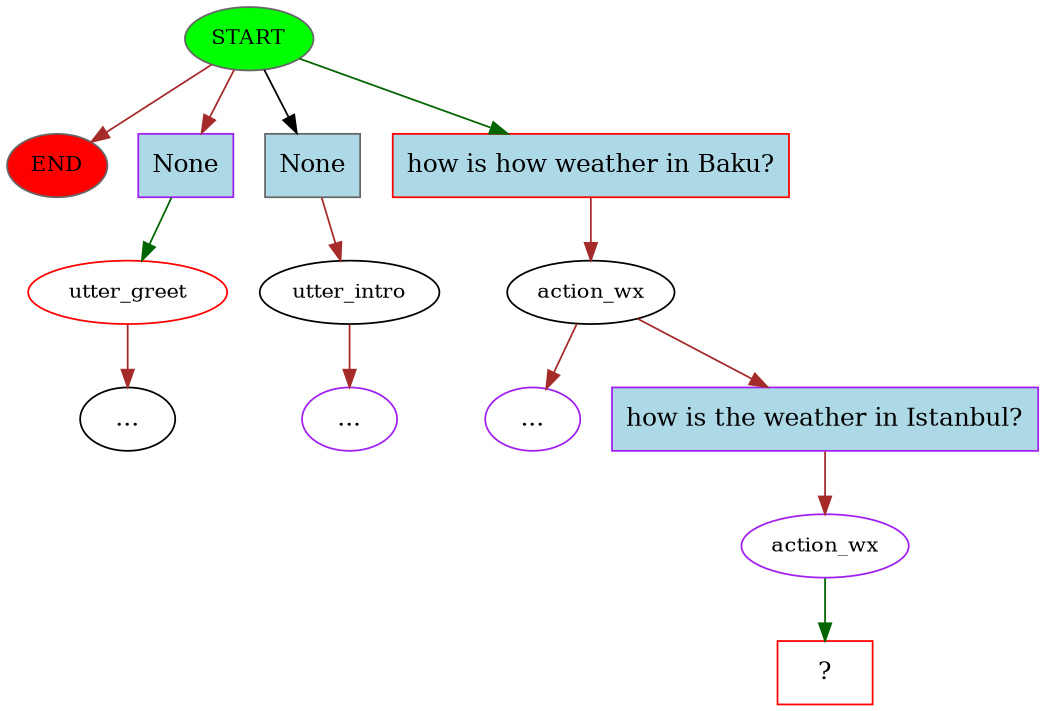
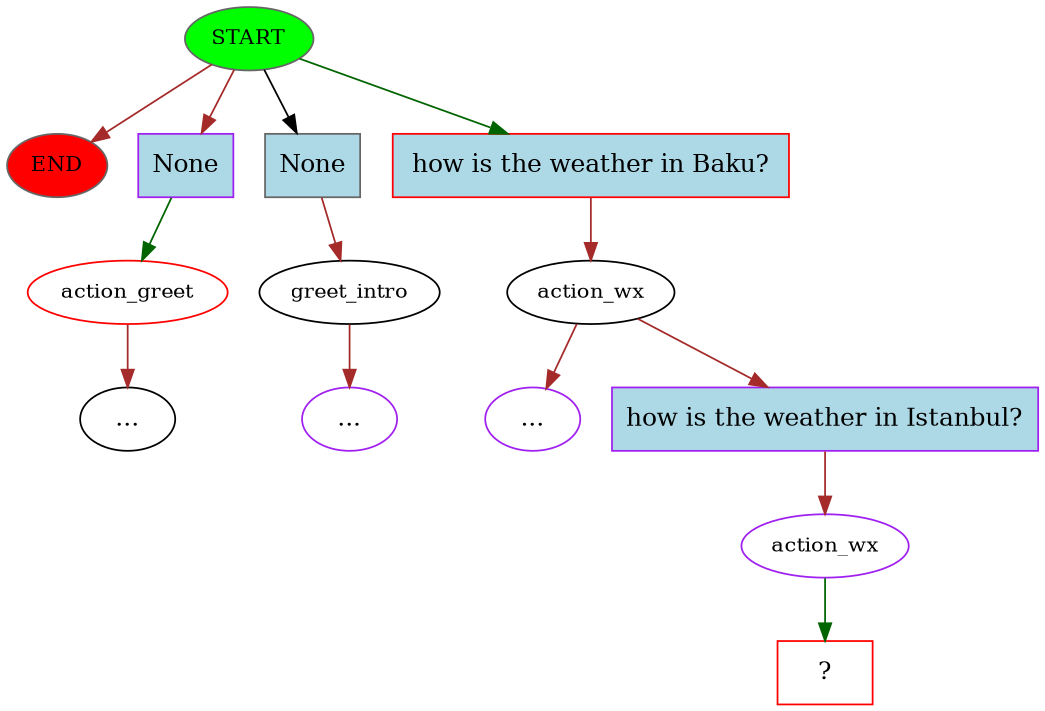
node "how is how weather in Baku?": label "how is how weather in Baku?" -> "how is the weather in Baku?"
node "utter_greet": label "utter_greet" -> "action_greet"
node "utter_intro": label "utter_intro" -> "greet_intro"
